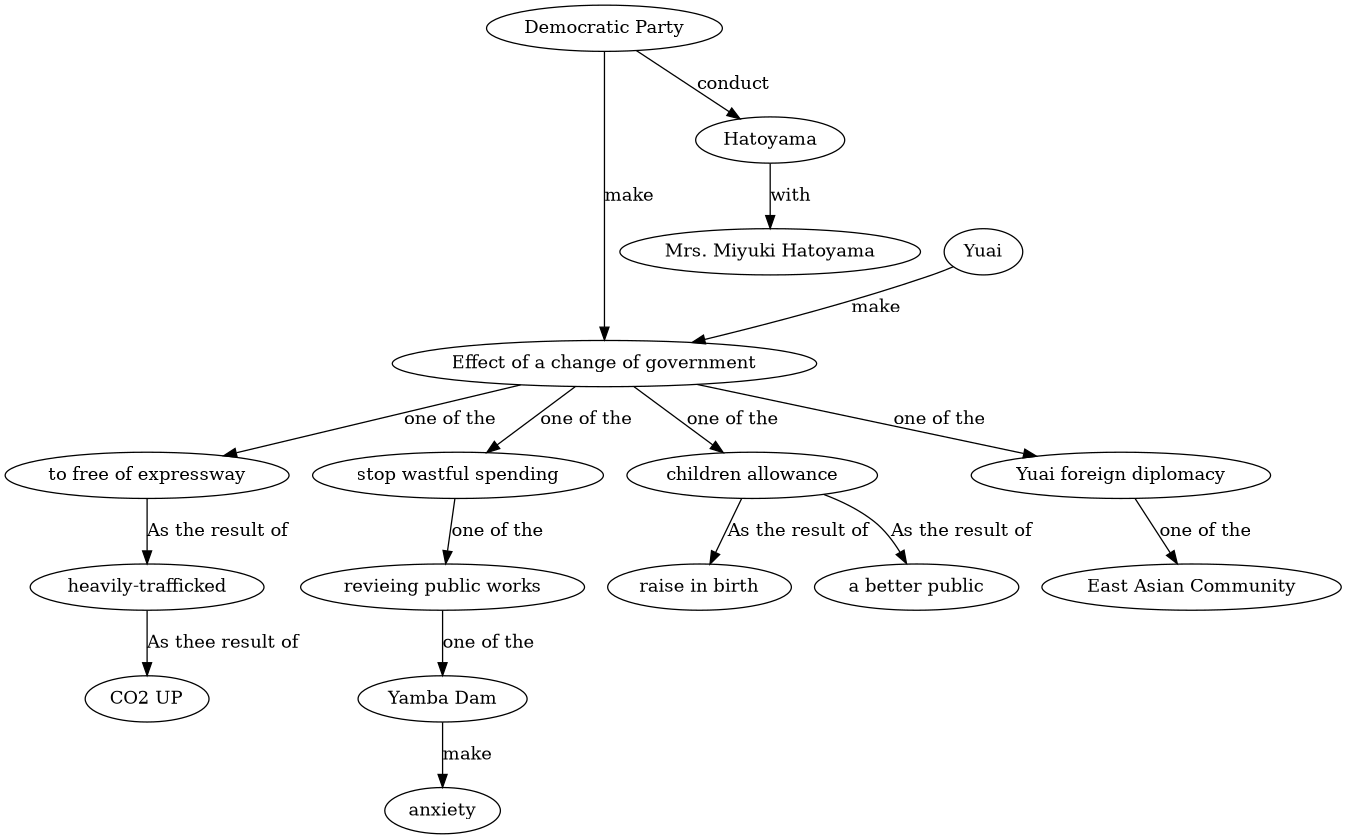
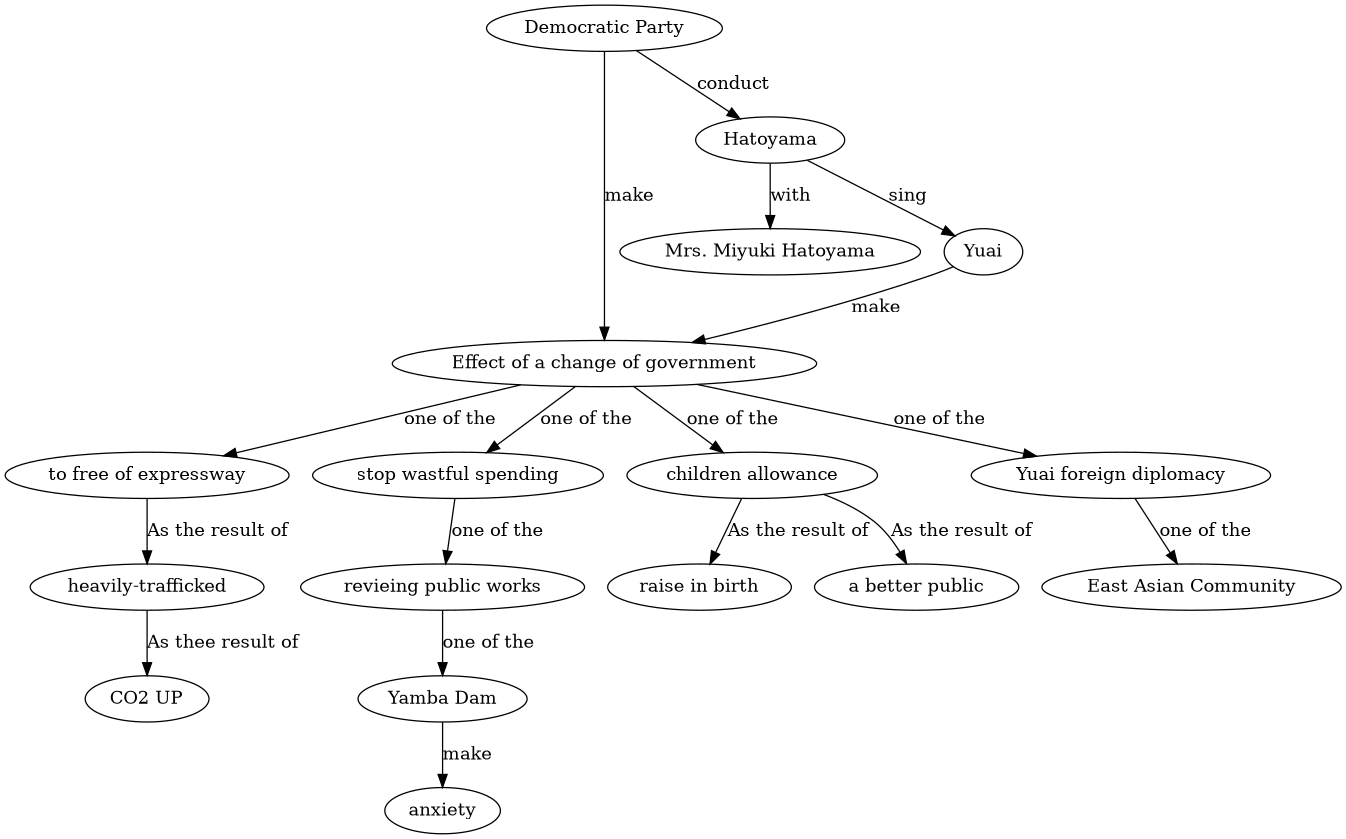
edge "Hatoyama" -> "Yuai": added, label "sing"
